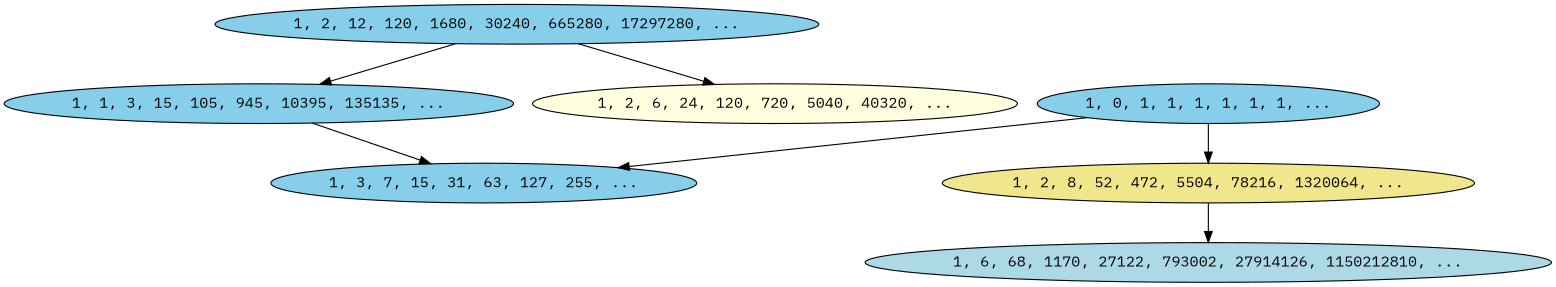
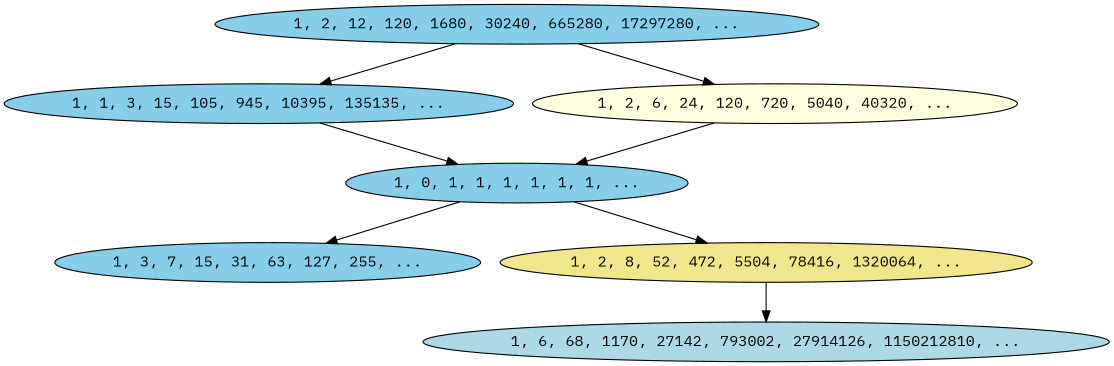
edge "1, 1, 3, 15, 105, 945, 10395, 135135, ..." -> "1, 3, 7, 15, 31, 63, 127, 255, ...": now "1, 1, 3, 15, 105, 945, 10395, 135135, ..." -> "1, 0, 1, 1, 1, 1, 1, 1, ..."
edge "1, 2, 6, 24, 120, 720, 5040, 40320, ..." -> "1, 0, 1, 1, 1, 1, 1, 1, ...": added
node "1, 2, 8, 52, 472, 5504, 78216, 1320064, ...": label "1, 2, 8, 52, 472, 5504, 78216, 1320064, ..." -> "1, 2, 8, 52, 472, 5504, 78416, 1320064, ..."
node "1, 6, 68, 1170, 27122, 793002, 27914126, 1150212810, ...": label "1, 6, 68, 1170, 27122, 793002, 27914126, 1150212810, ..." -> "1, 6, 68, 1170, 27142, 793002, 27914126, 1150212810, ..."
